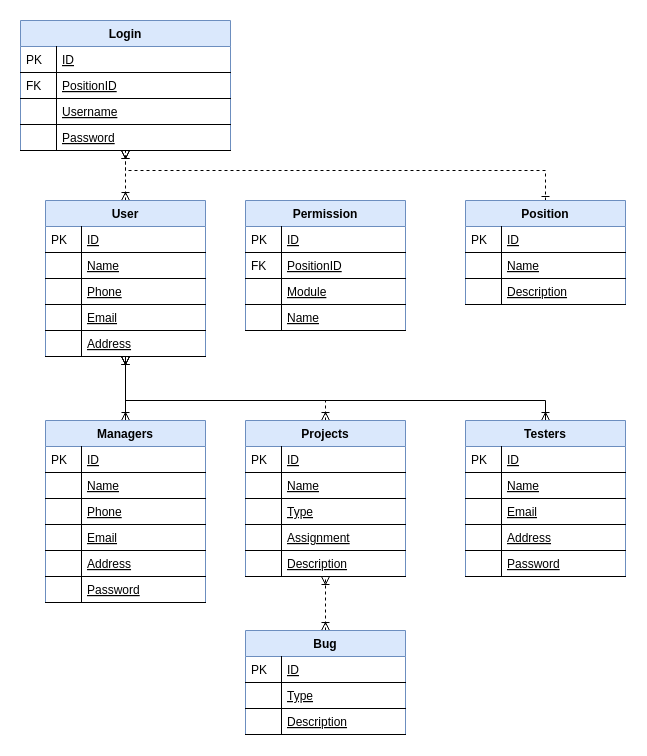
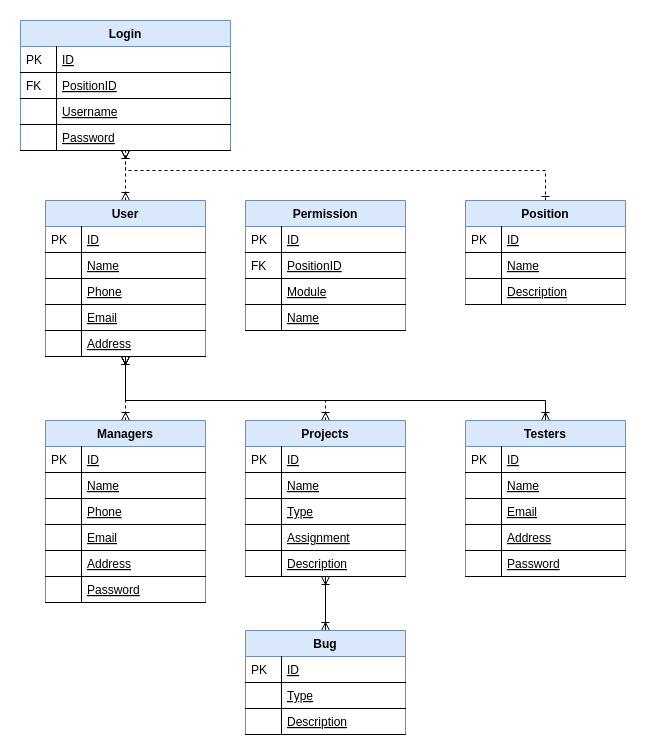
edge "User" -- "Managers": style solid -> dashed
edge "Projects" -- "Bug": style dashed -> solid
